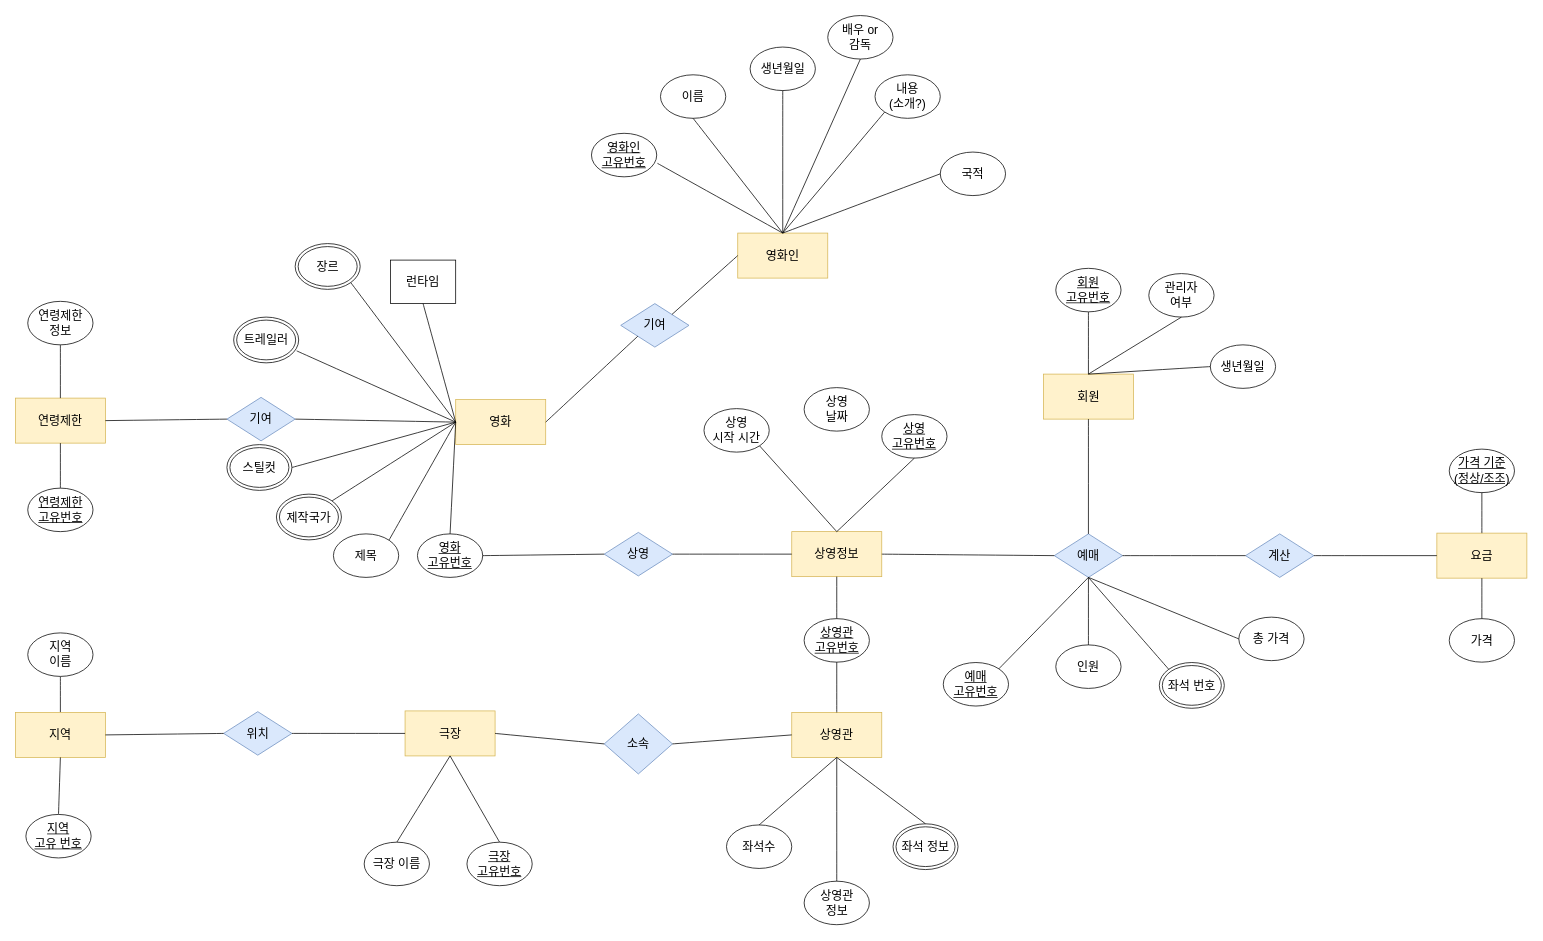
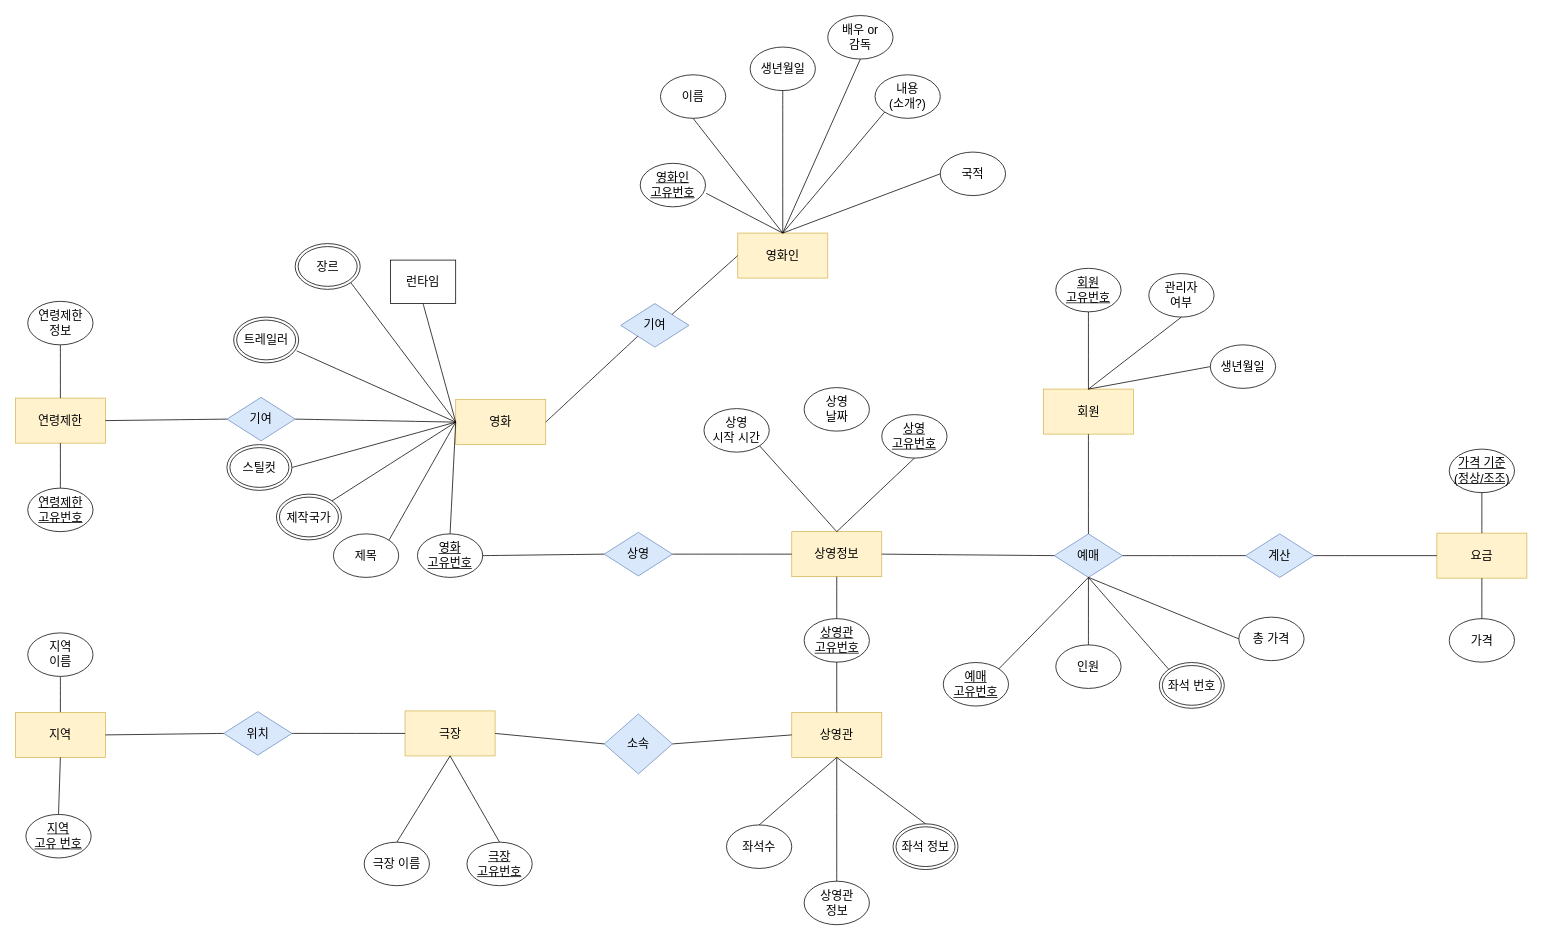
node "영화인 고유번호": moved (624, 155) -> (673, 185)
node "회원": moved (1088, 396) -> (1088, 411)
